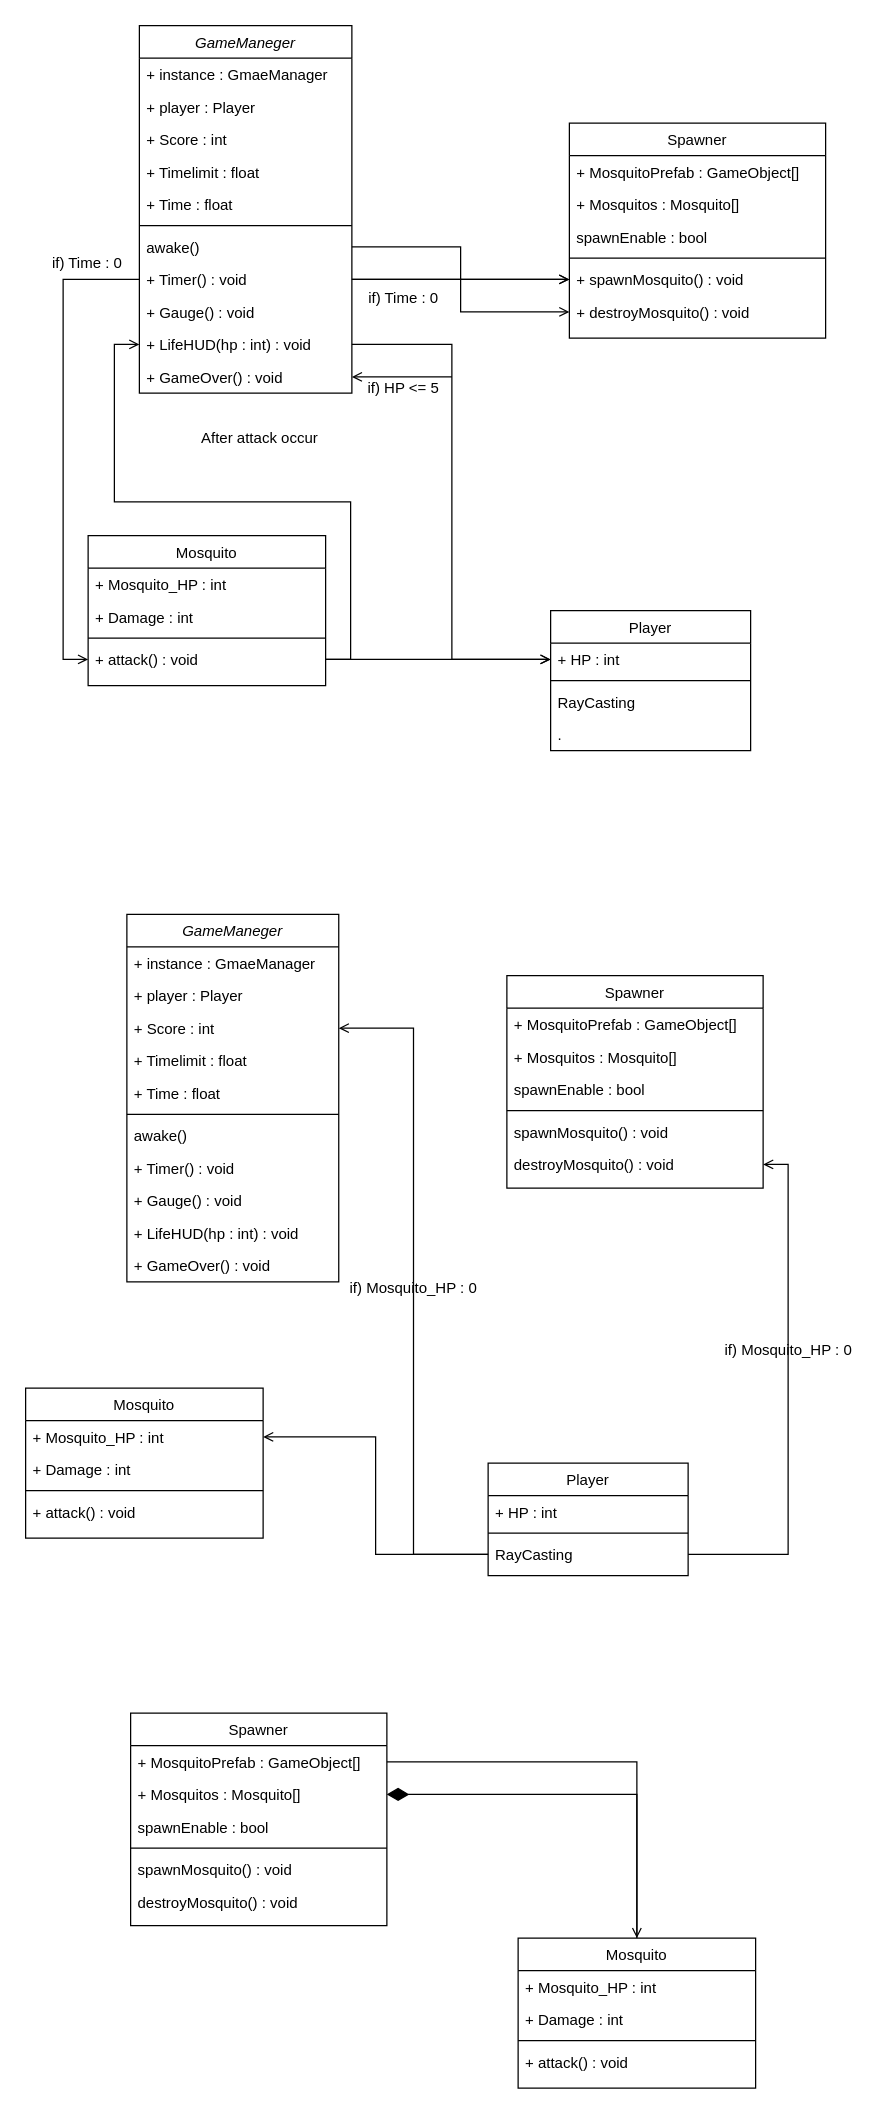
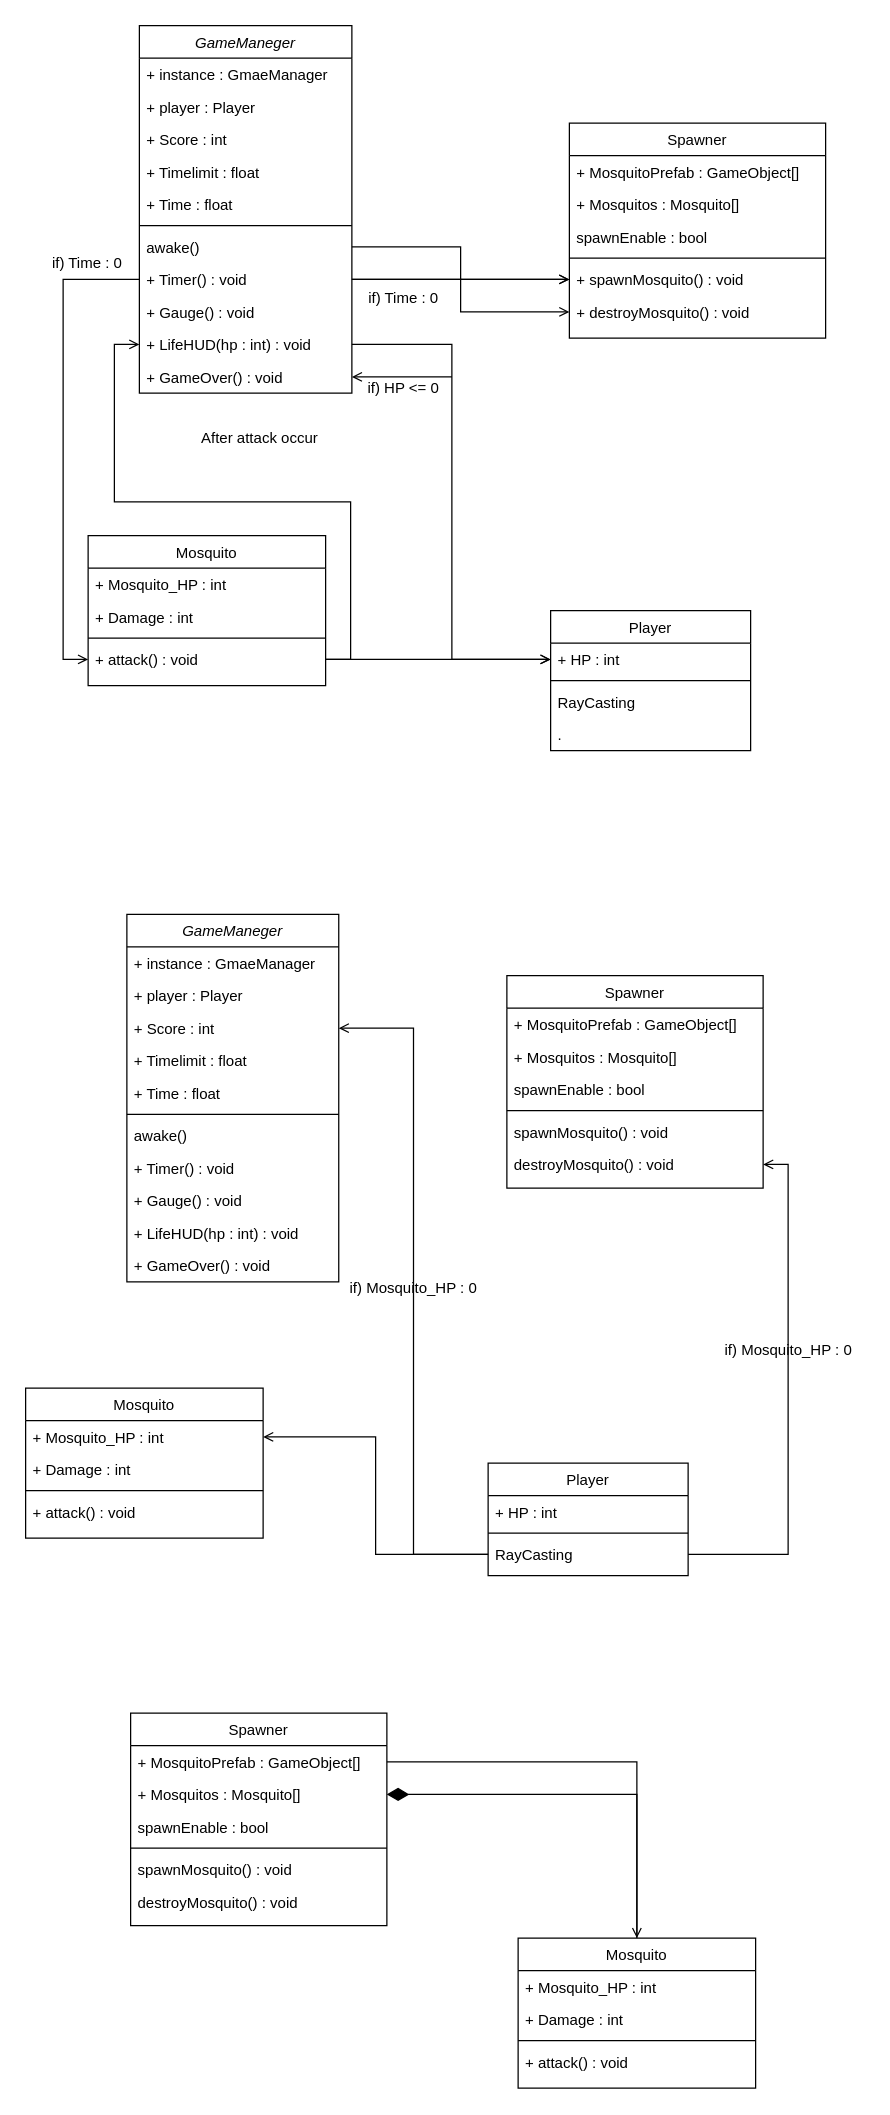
node "if) HP <= 5": label "if) HP <= 5" -> "if) HP <= 0"
